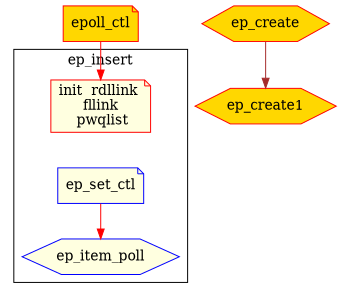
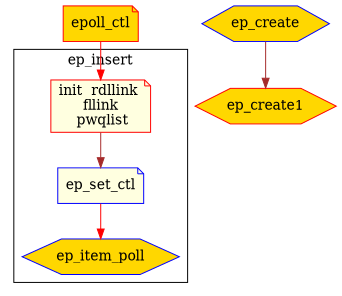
node "ep_create": color red -> blue
edge "init  rdllink fllink pwqlist" -> "ep_set_ctl": added
node "ep_item_poll": fillcolor lightyellow -> gold
